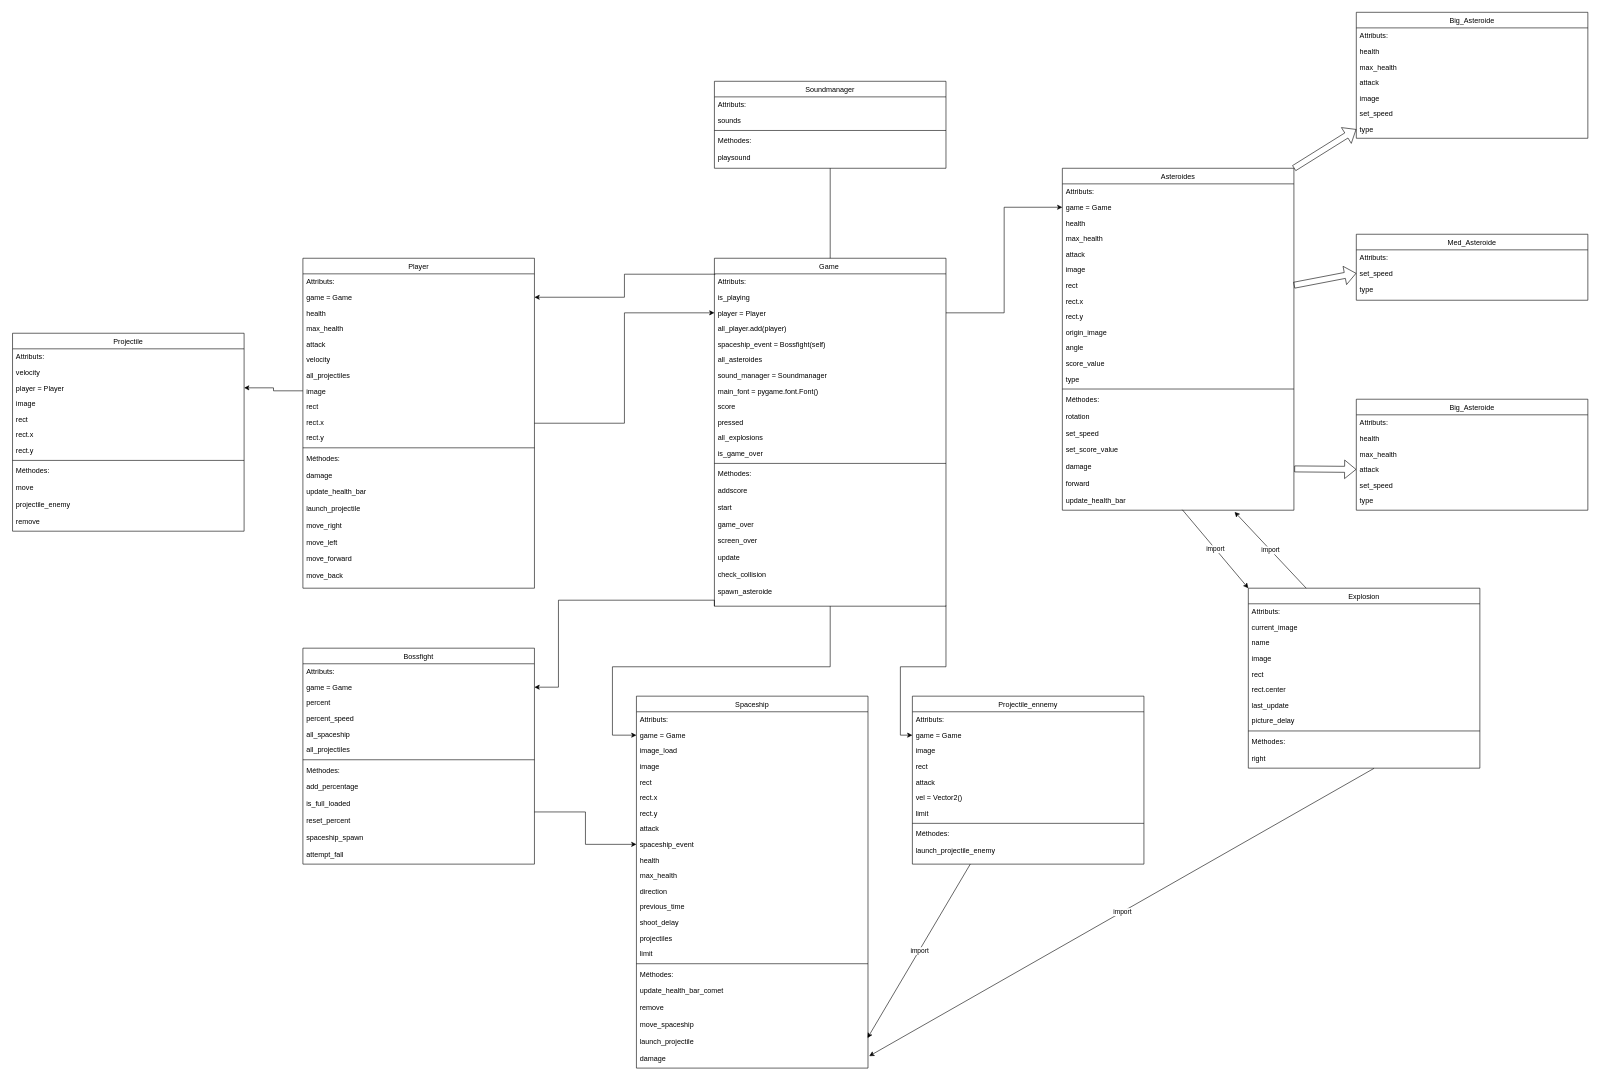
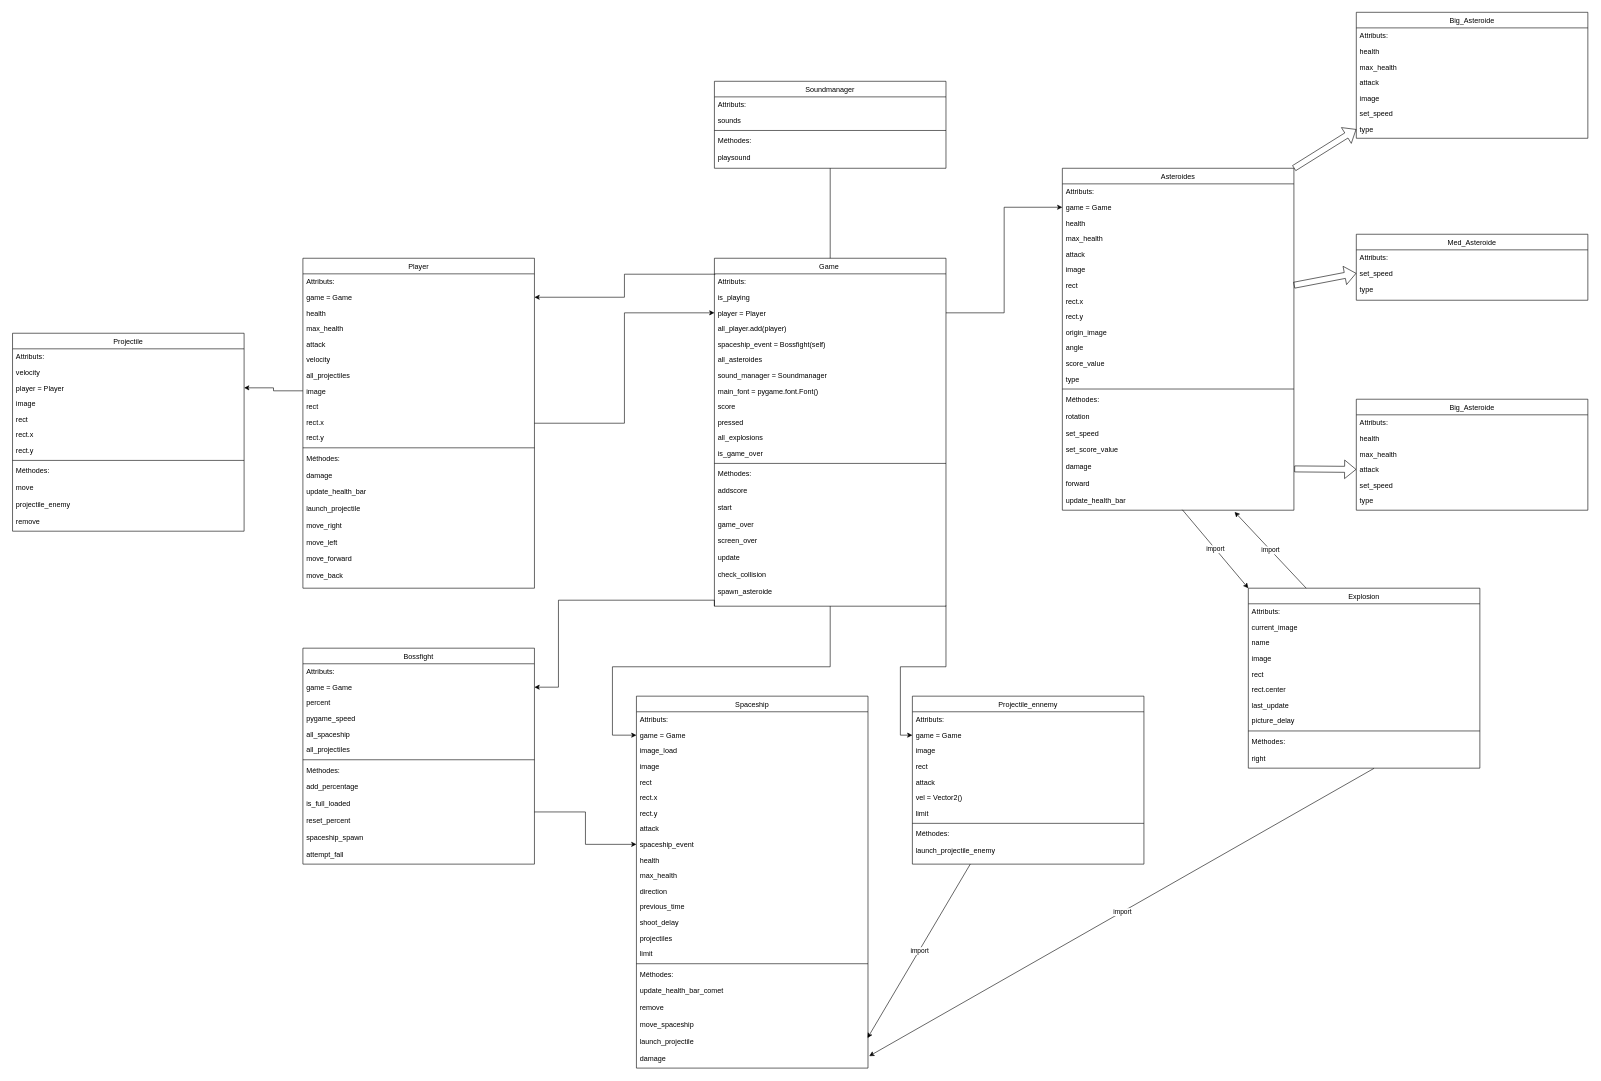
node "percent_speed": label "percent_speed" -> "pygame_speed"
